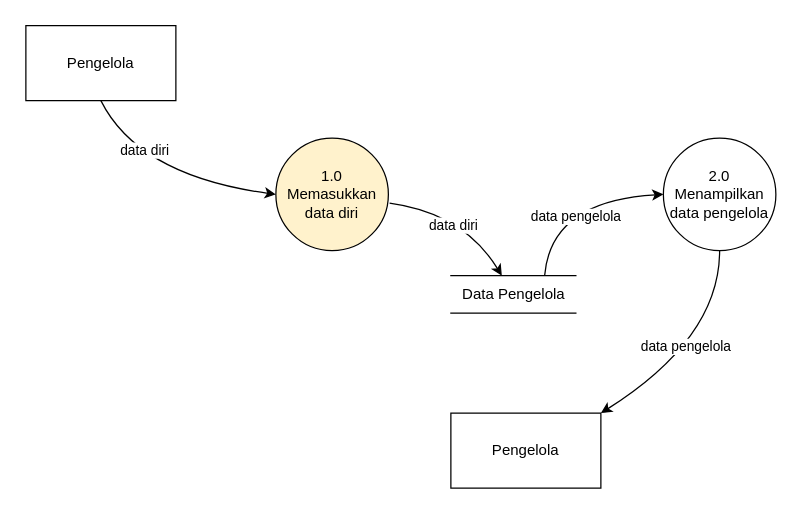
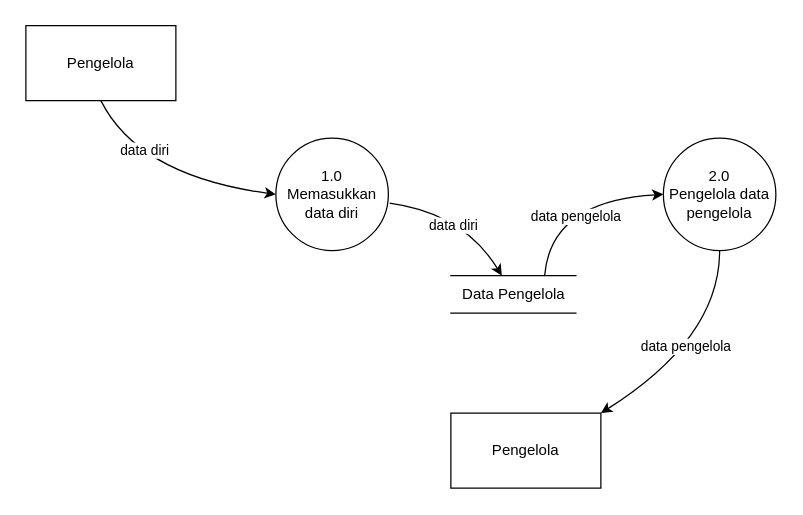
node "1.0 Memasukkan data diri": fillcolor #fff2cc -> #ffffff
node "2.0 Menampilkan data pengelola": label "2.0 Menampilkan data pengelola" -> "2.0 Pengelola data pengelola"
